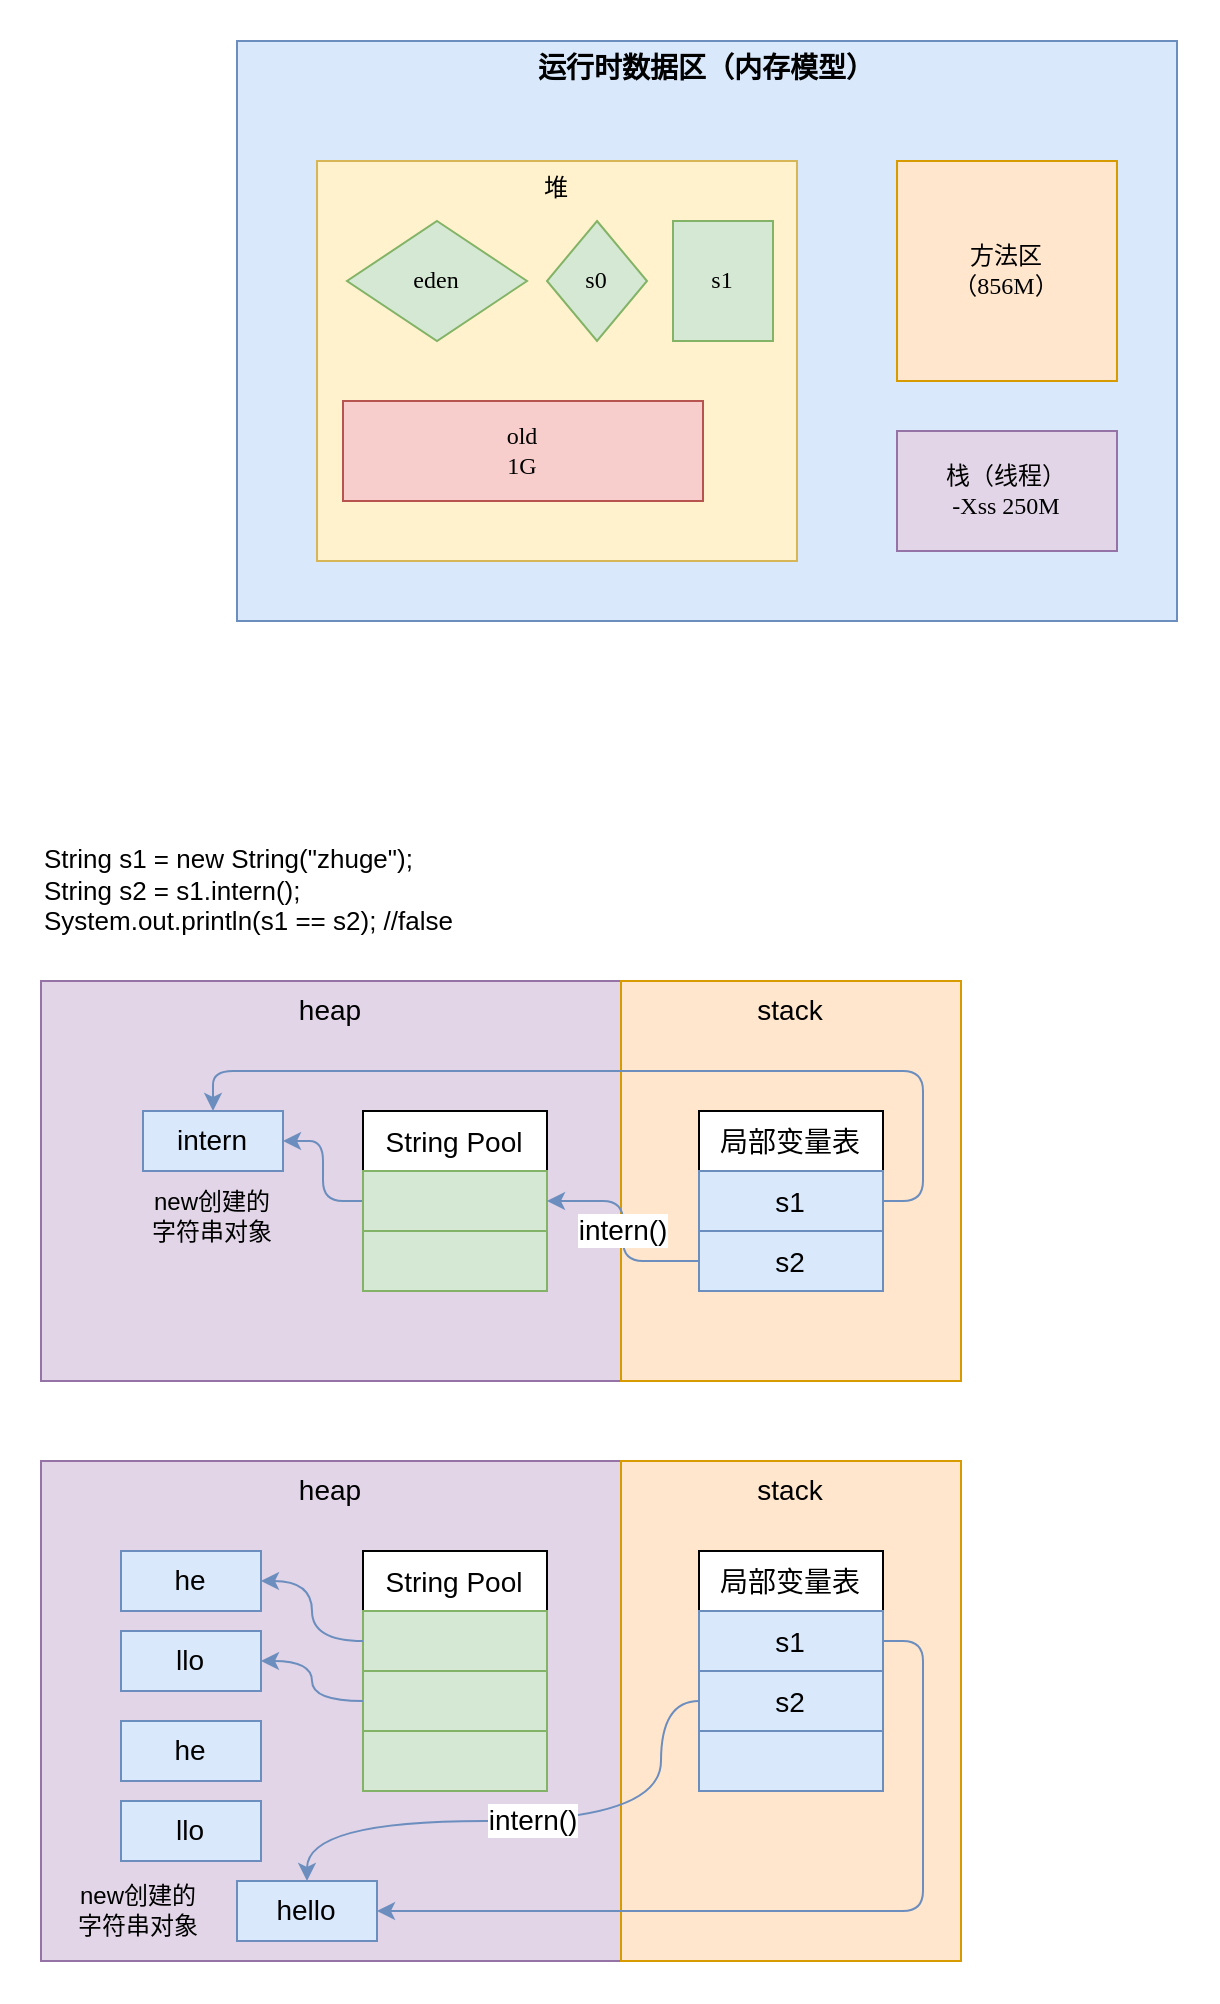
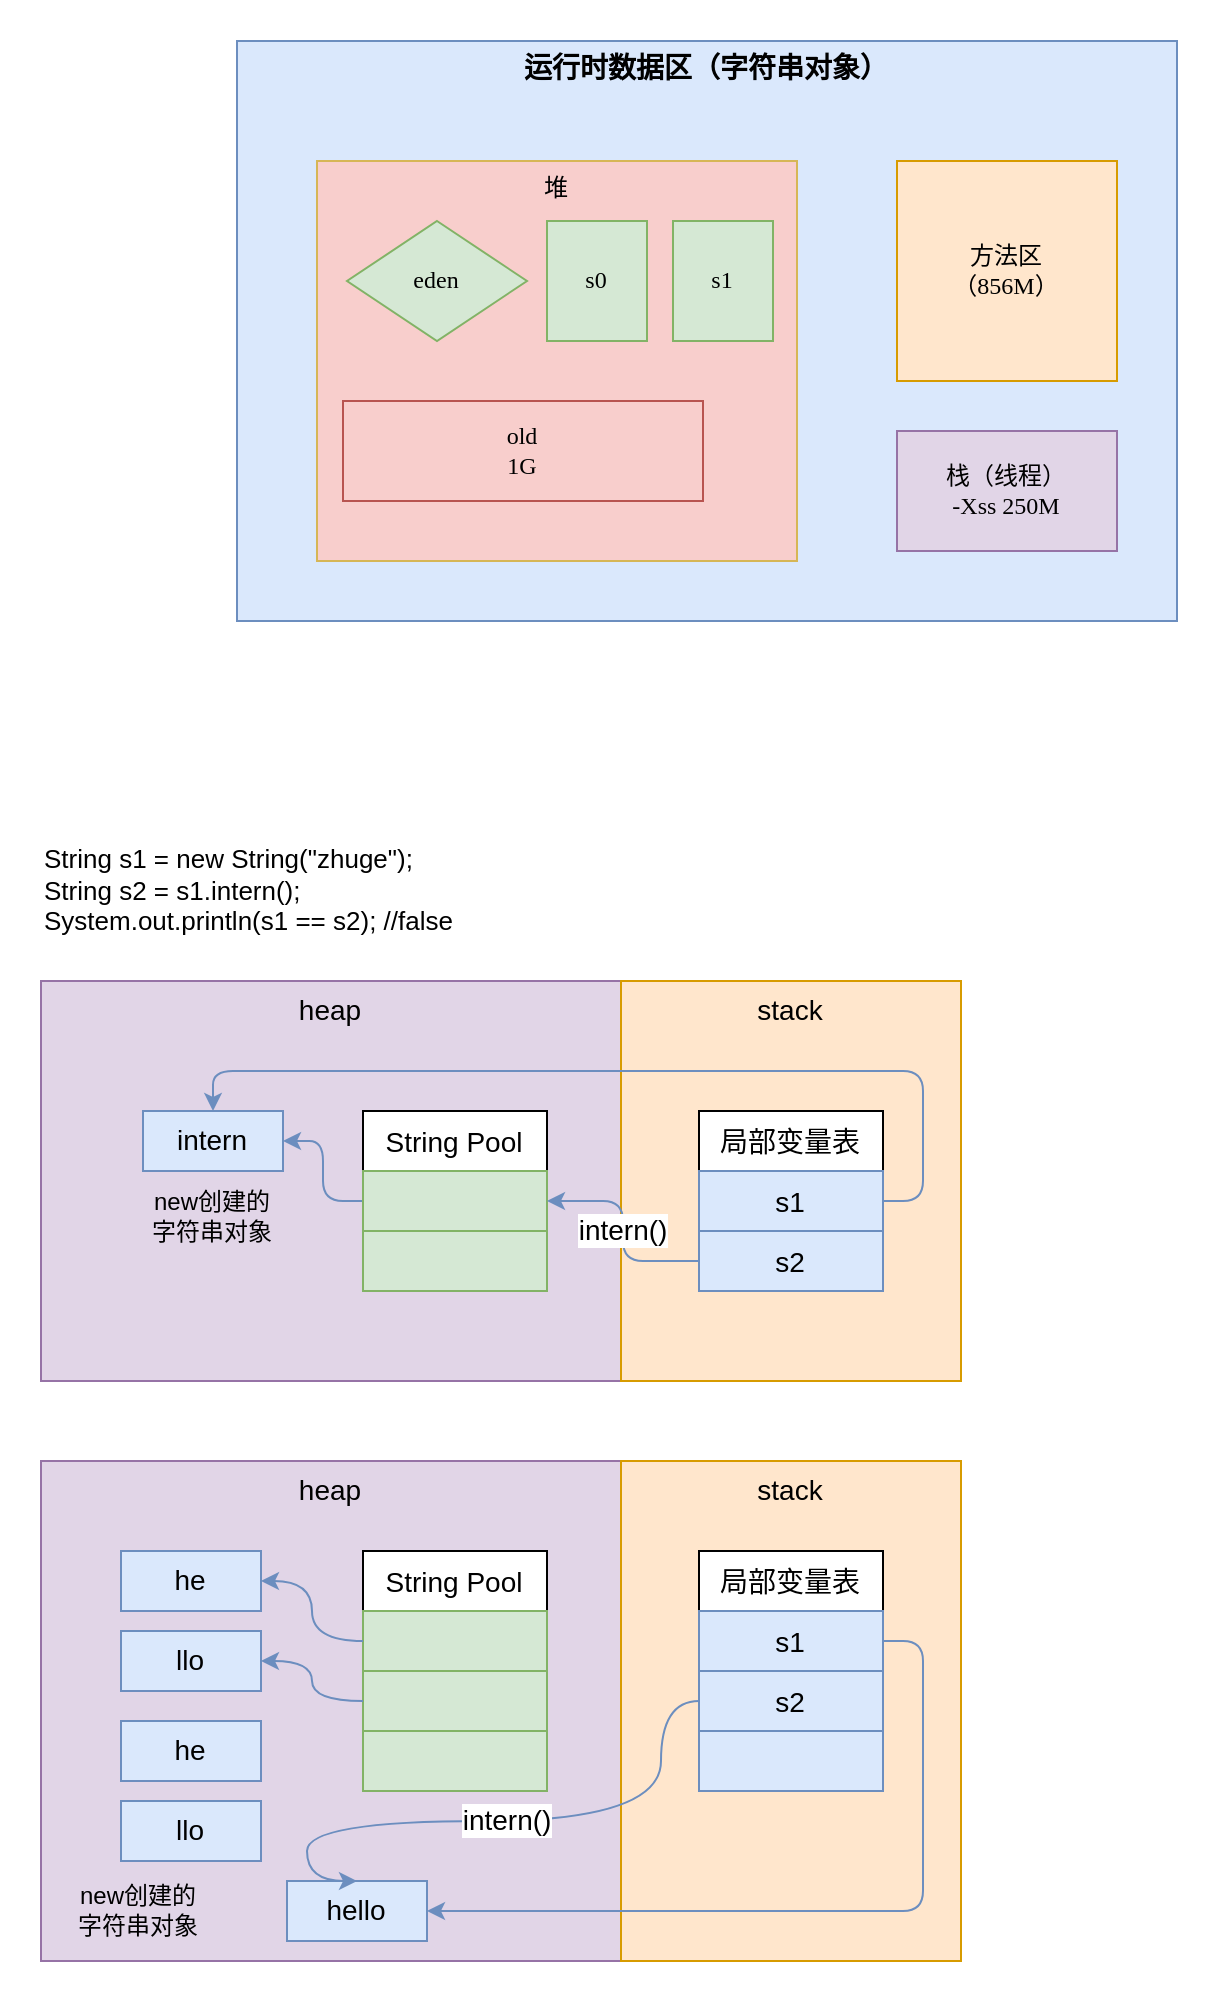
node "运行时数据区（内存模型）": label "运行时数据区（内存模型）" -> "运行时数据区（字符串对象）"
node "s0": shape diamond -> rectangle
node "堆": fillcolor #fff2cc -> #f8cecc
node "hello": moved (307, 1911) -> (357, 1911)
